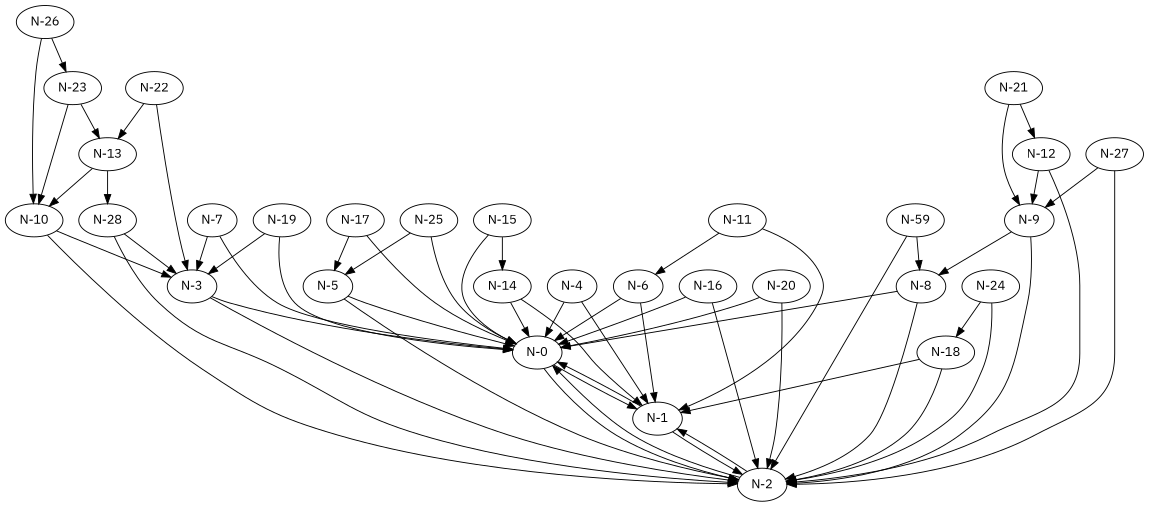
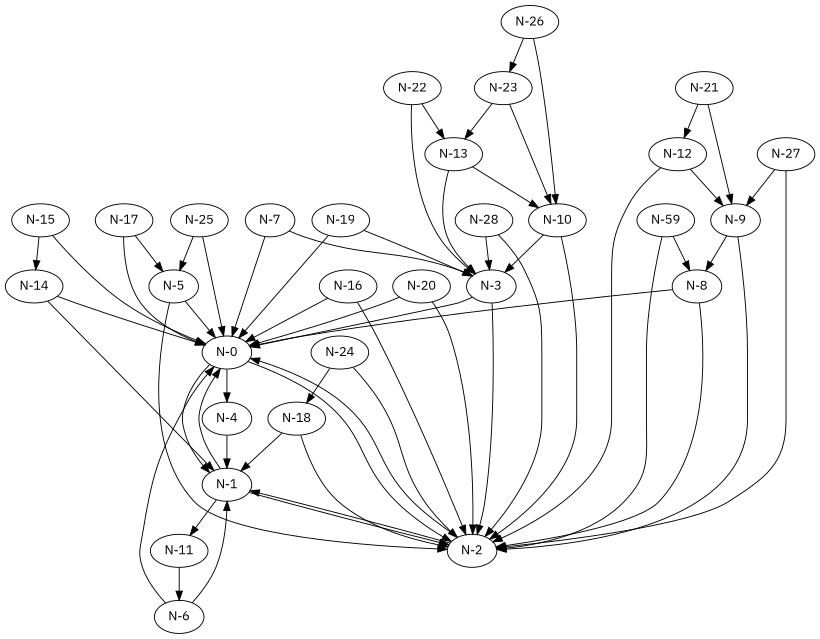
edge "N-13" -> "N-28": now "N-13" -> "N-3"
edge "N-4" -> "N-0": reversed
edge "N-11" -> "N-1": reversed
